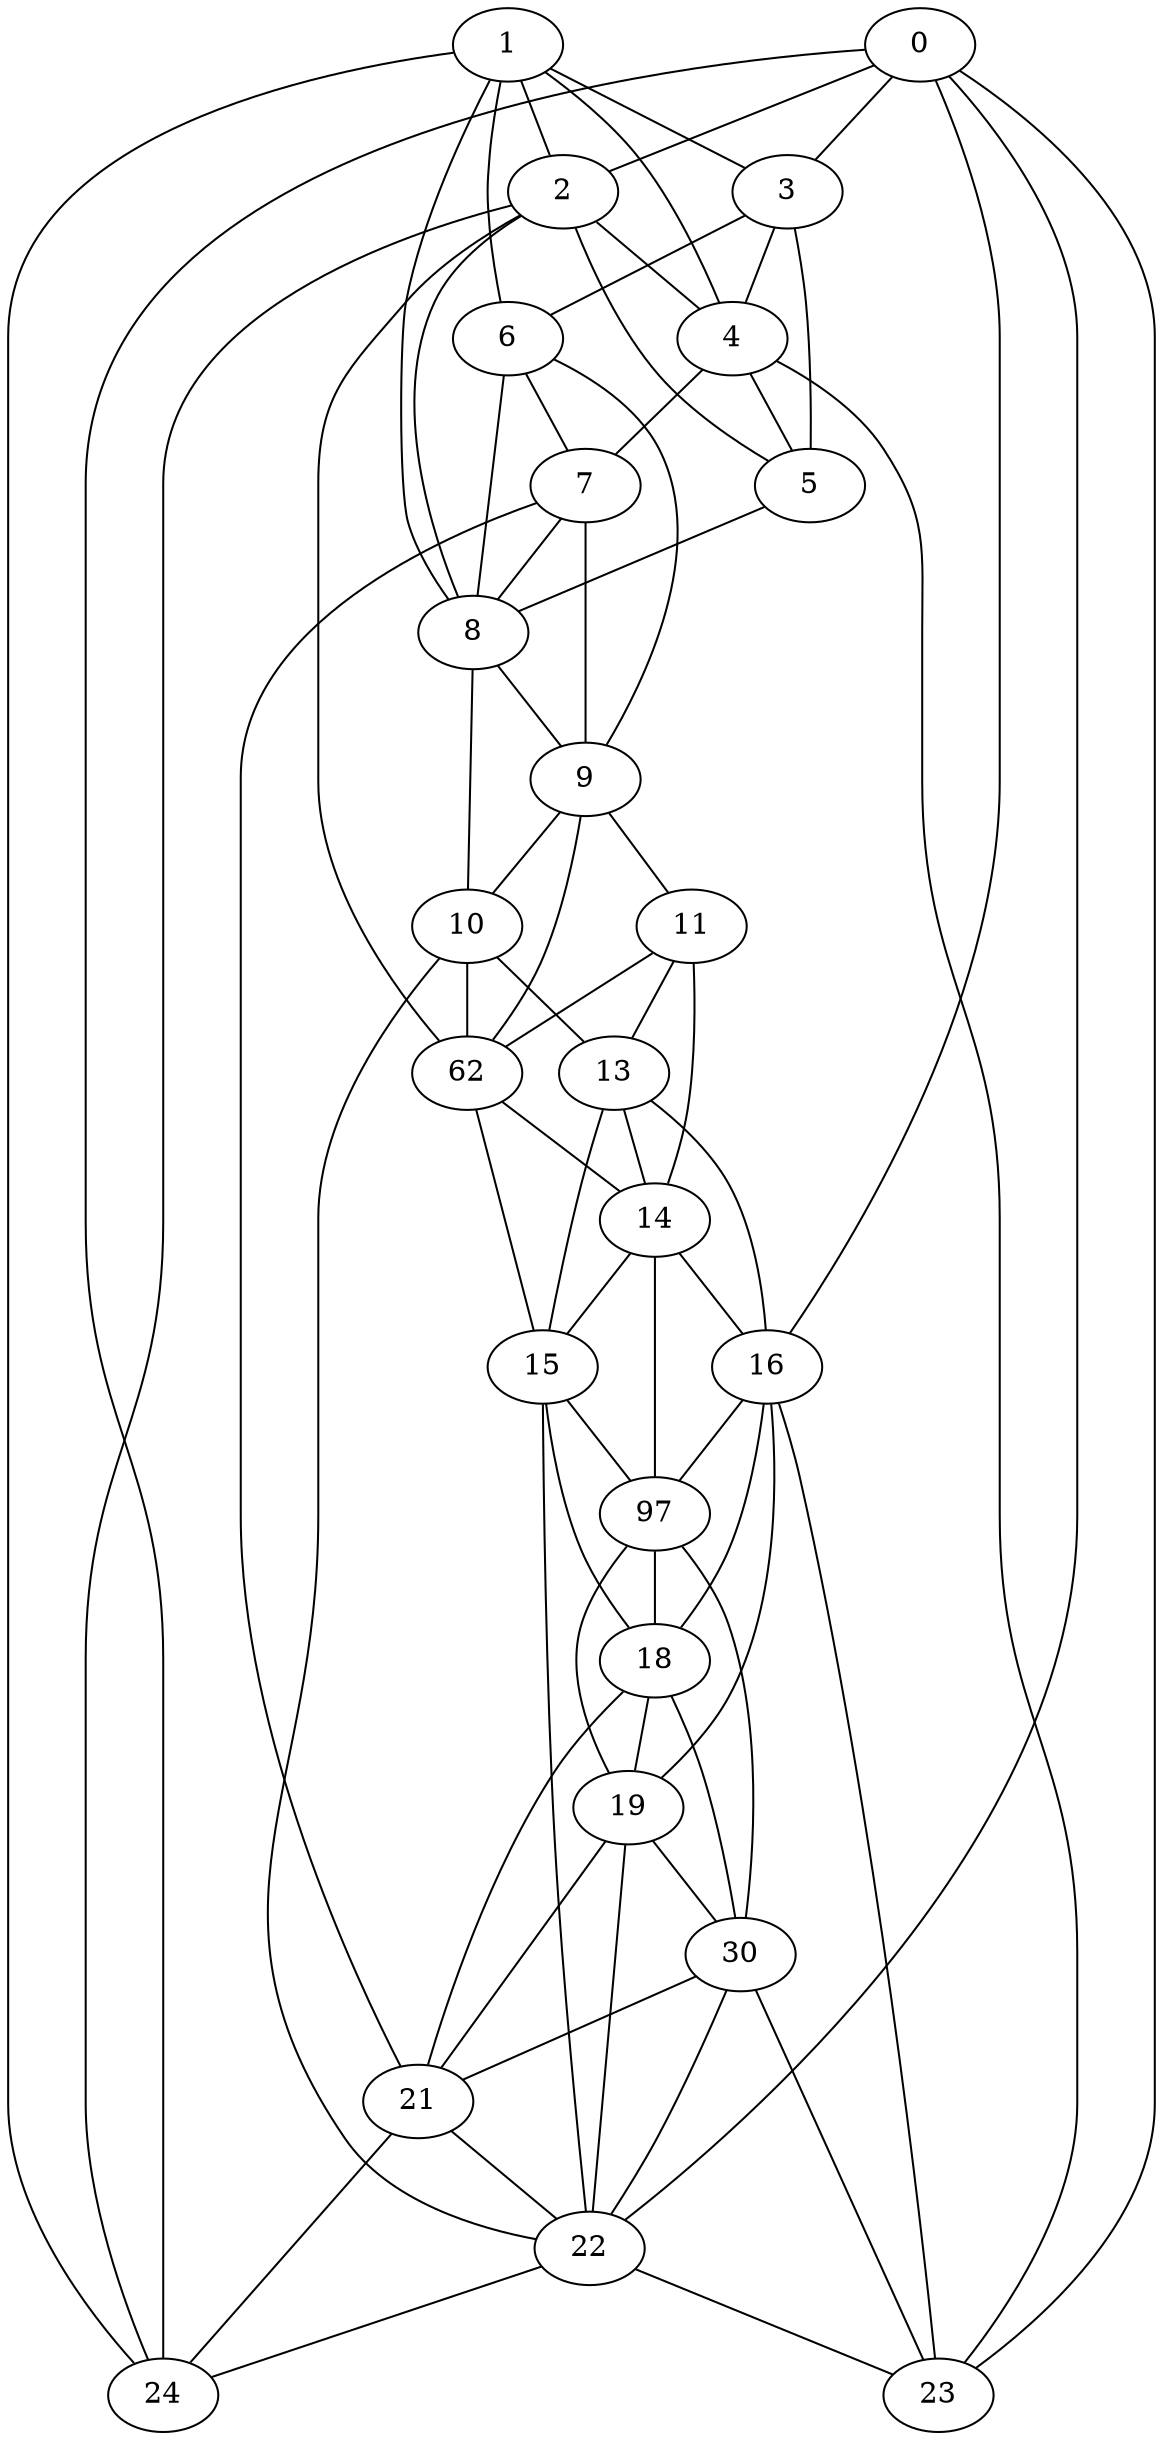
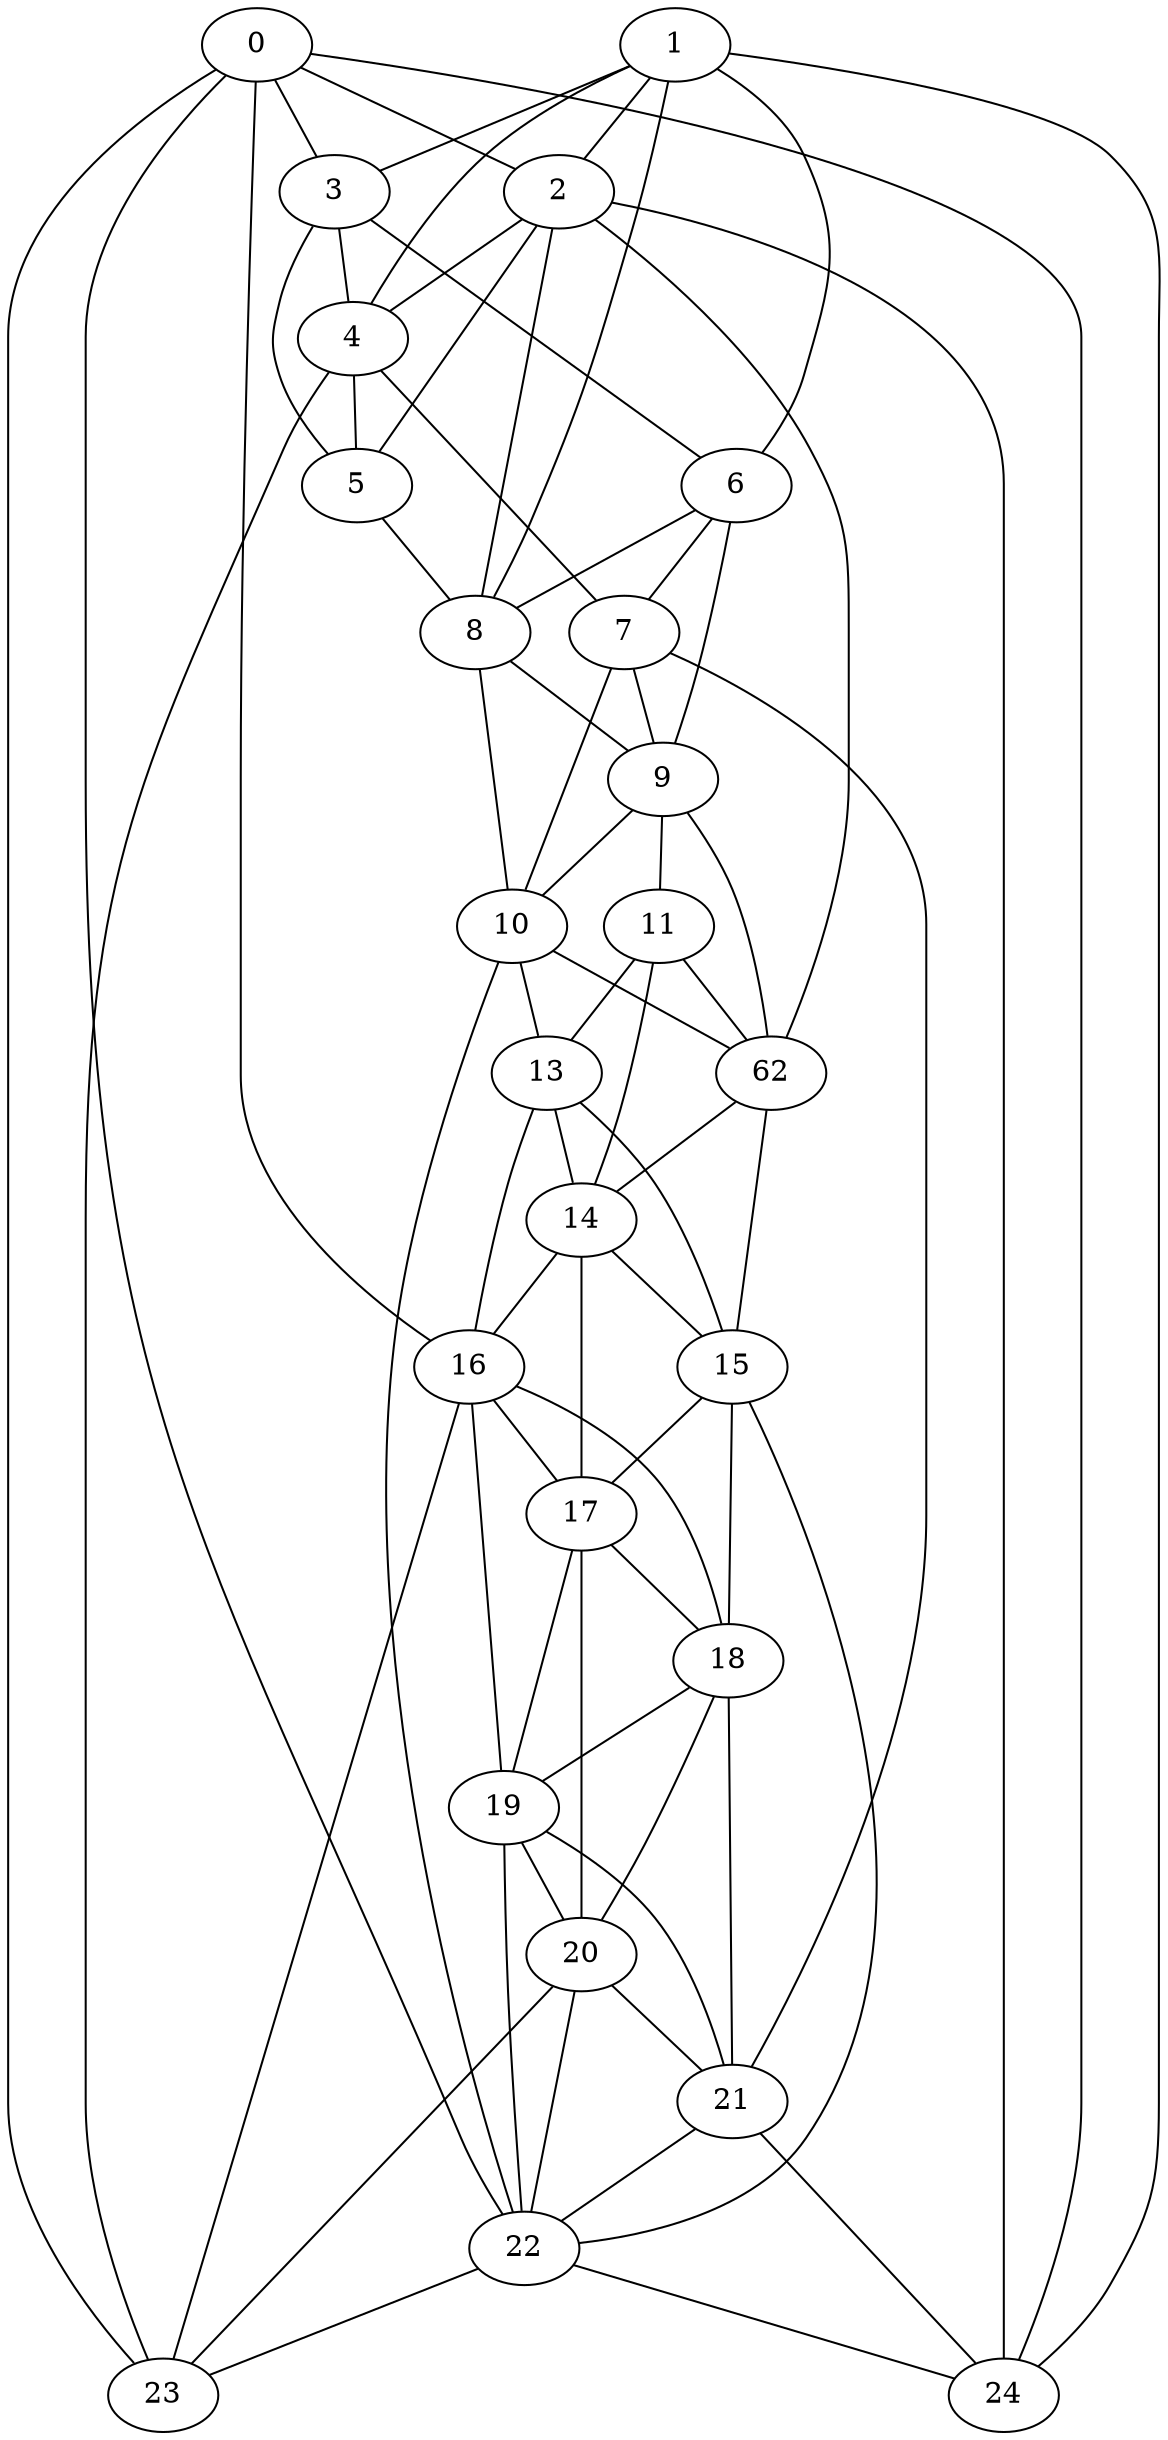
edge "7" -- "8": now "7" -- "10"
node "97": label "97" -> "17"
node "30": label "30" -> "20"
